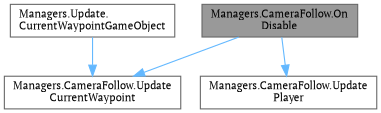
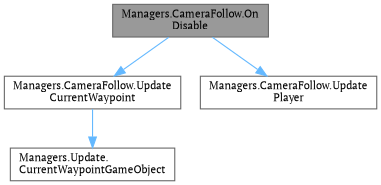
edge "Managers.Update. CurrentWaypointGameObject" -> "Managers.CameraFollow.Update CurrentWaypoint": reversed
